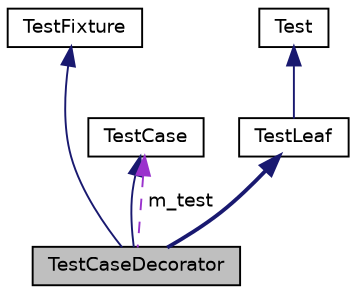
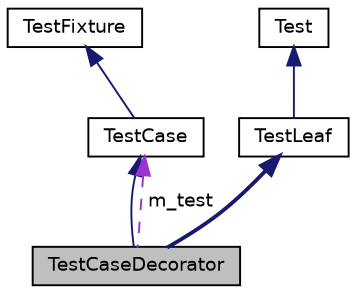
edge "TestCaseDecorator" -> "TestFixture": now "TestCase" -> "TestFixture"
